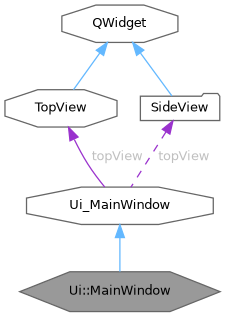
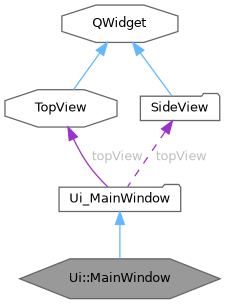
node "Ui_MainWindow": shape octagon -> folder
